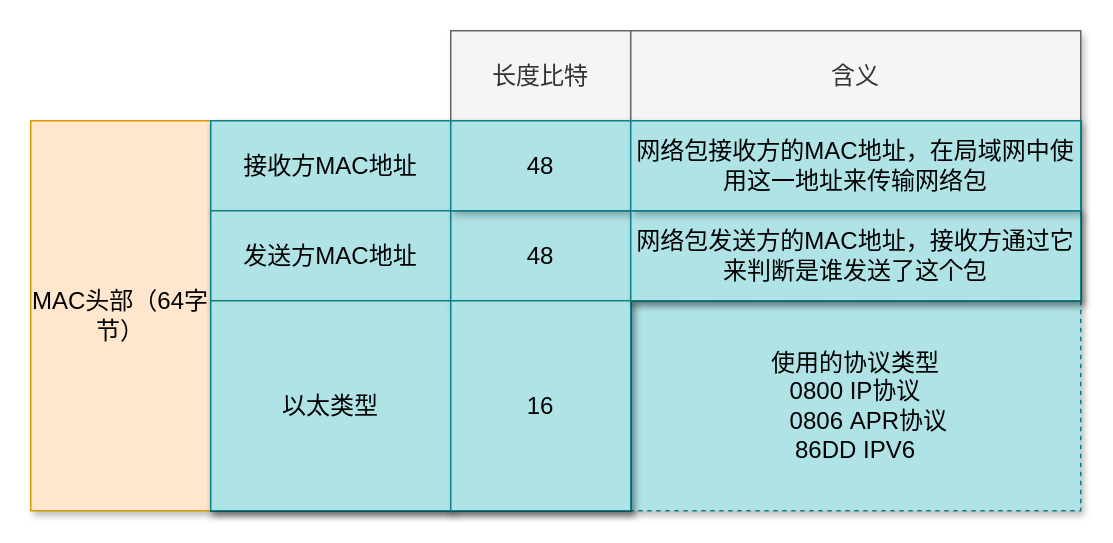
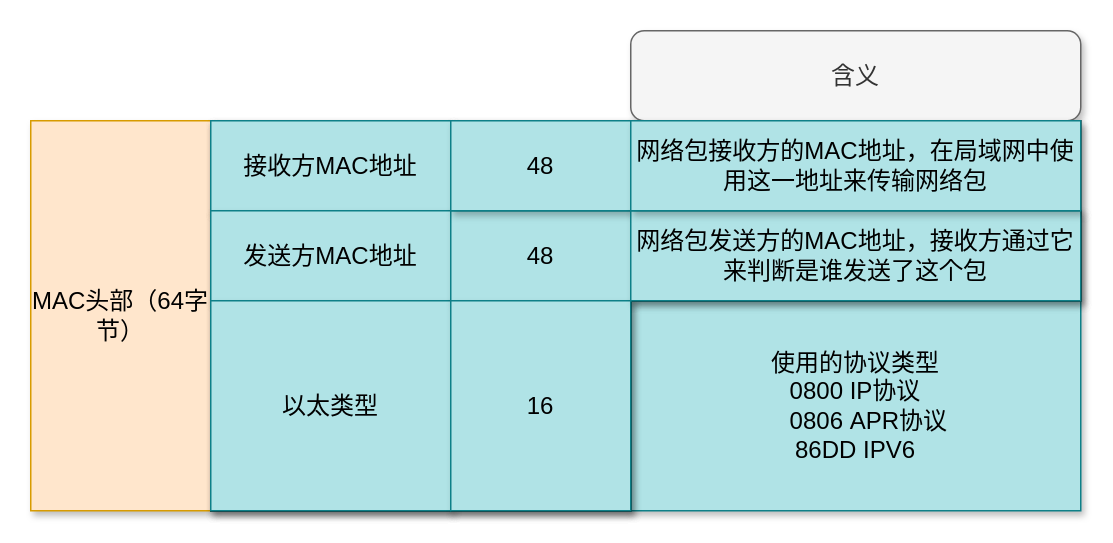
node "长度比特": removed
node "含义": shape rectangle -> rounded rectangle
node "使用的协议类型0800 IP协议 0806 APR协议86DD IPV6": style dashed -> solid
